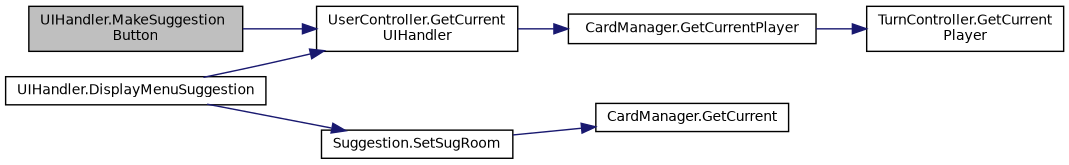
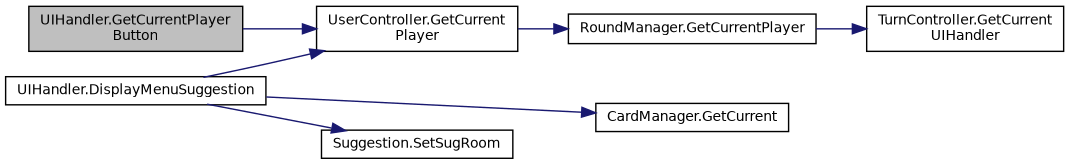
node "UIHandler.MakeSuggestion Button": label "UIHandler.MakeSuggestion Button" -> "UIHandler.GetCurrentPlayer Button"
node "UserController.GetCurrent UIHandler": label "UserController.GetCurrent UIHandler" -> "UserController.GetCurrent Player"
node "CardManager.GetCurrentPlayer": label "CardManager.GetCurrentPlayer" -> "RoundManager.GetCurrentPlayer"
node "TurnController.GetCurrent Player": label "TurnController.GetCurrent Player" -> "TurnController.GetCurrent UIHandler"
edge "Suggestion.SetSugRoom" -> "CardManager.GetCurrent": now "UIHandler.DisplayMenuSuggestion" -> "CardManager.GetCurrent"
